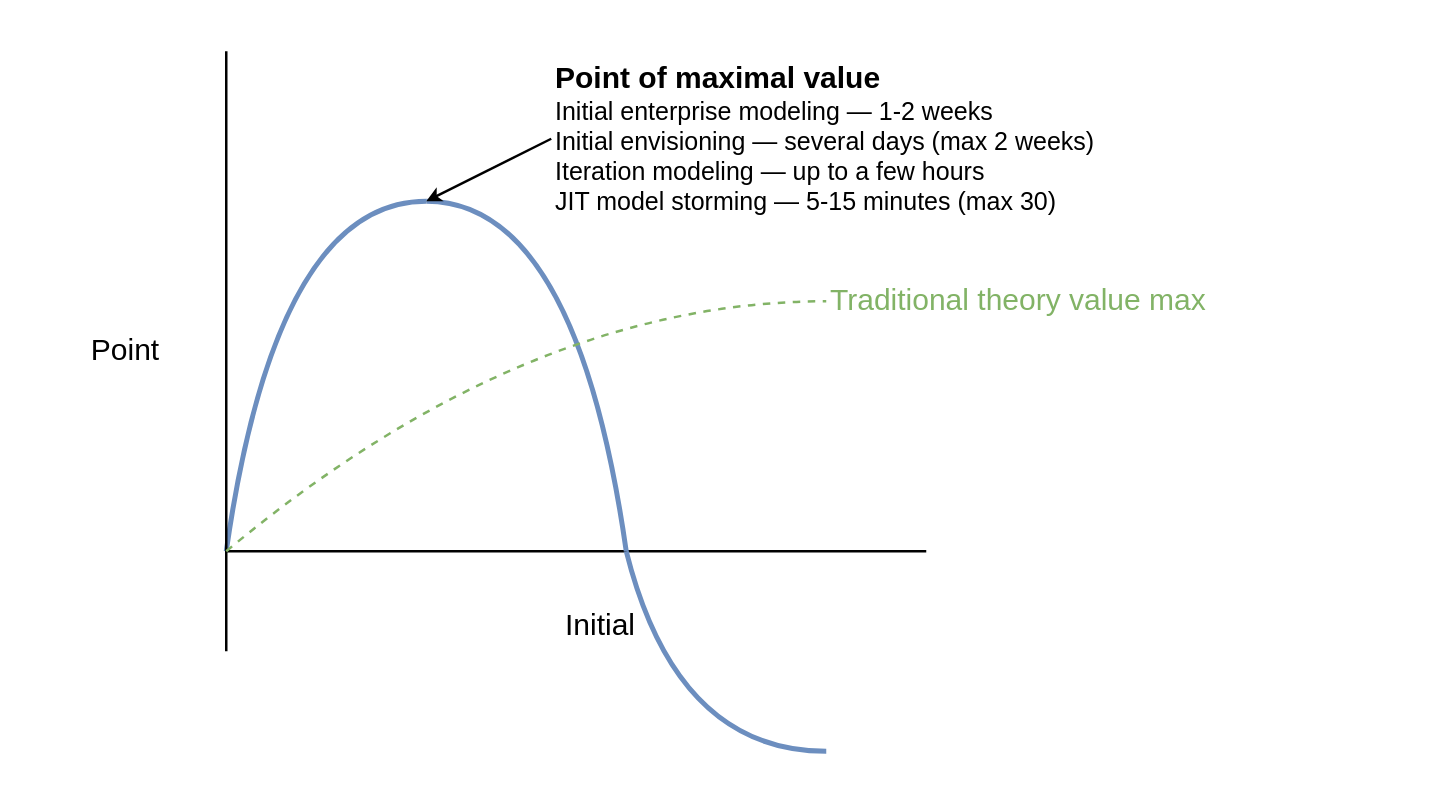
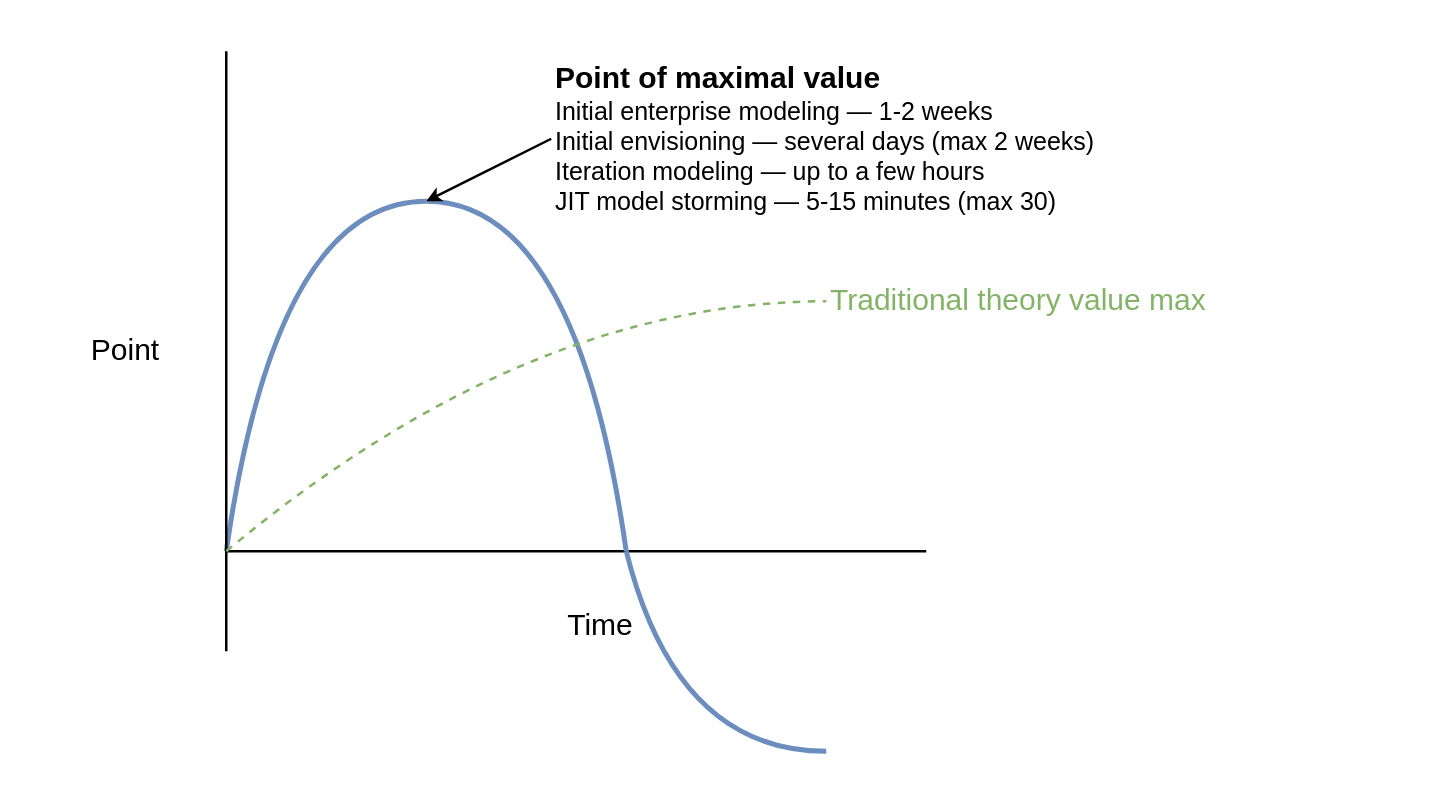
node "Initial": label "Initial" -> "Time"
